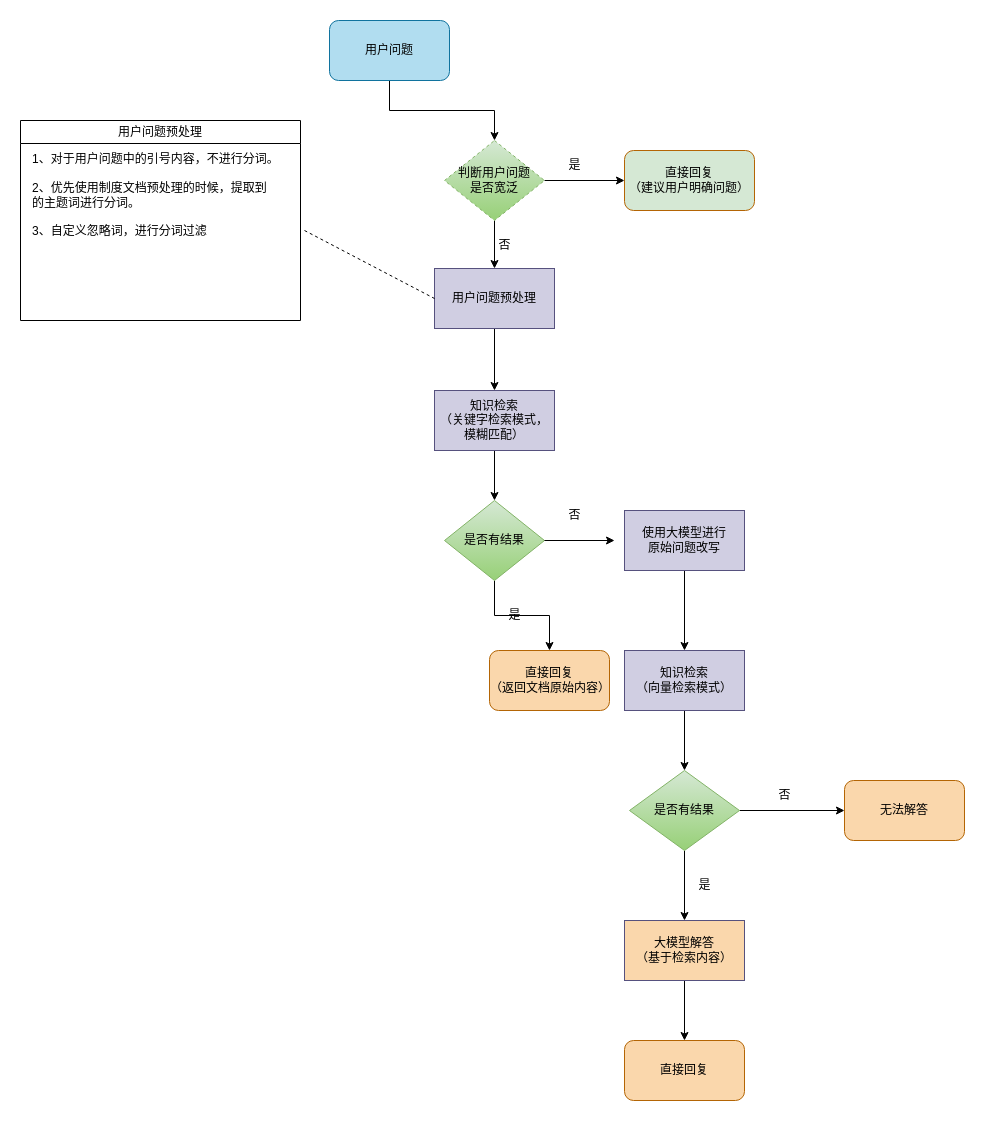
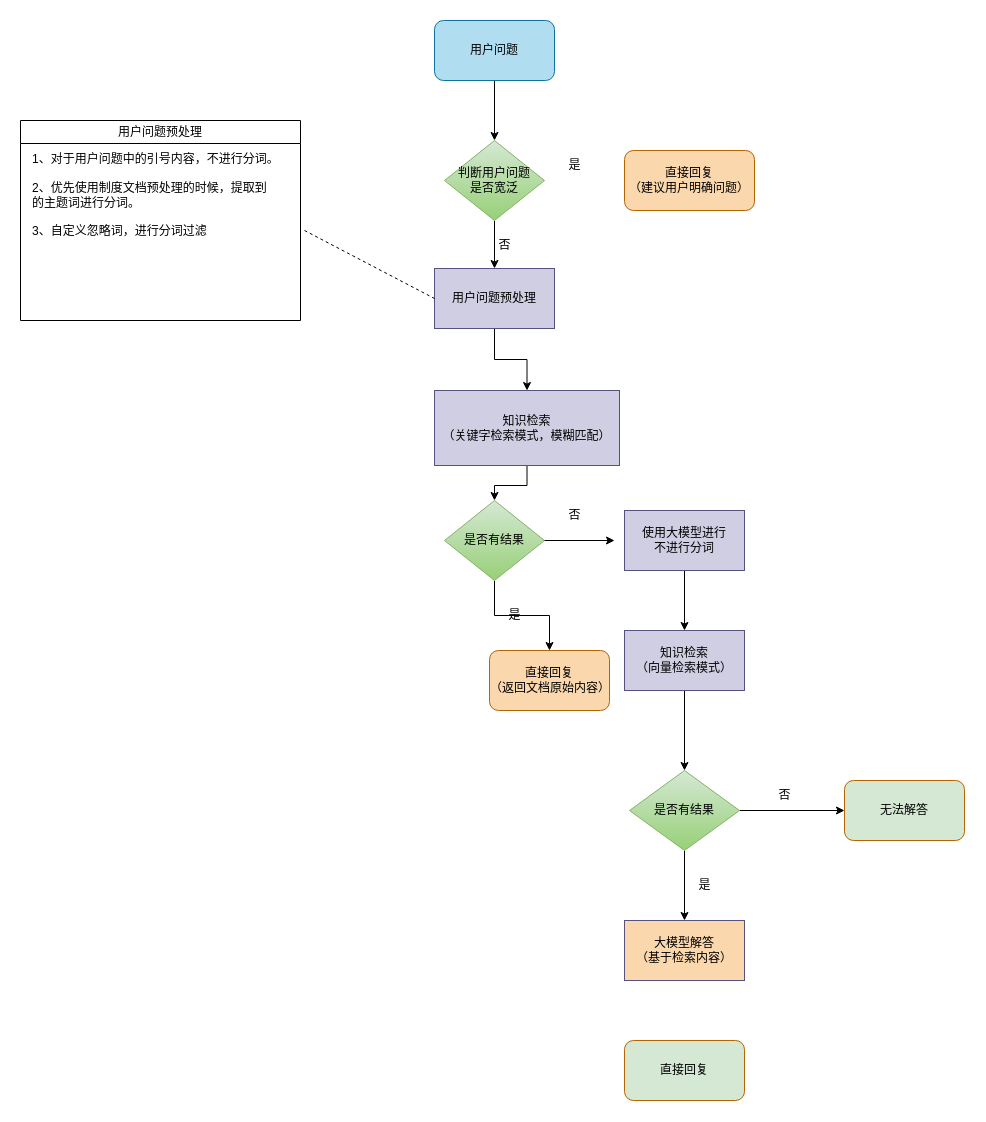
node "用户问题": moved (390, 51) -> (495, 51)
node "判断用户问题 是否宽泛": style dashed -> solid
edge "判断用户问题 是否宽泛" -> "直接回复 （建议用户明确问题）": removed
node "直接回复 （建议用户明确问题）": fillcolor #d5e8d4 -> #fad7ac
node "知识检索 （关键字检索模式，模糊匹配）": size 120x60 -> 185x75
node "使用大模型进行 原始问题改写": label "使用大模型进行 原始问题改写" -> "使用大模型进行 不进行分词"
node "知识检索 （向量检索模式）": moved (685, 681) -> (685, 661)
node "无法解答": fillcolor #fad7ac -> #d5e8d4
edge "大模型解答 （基于检索内容）" -> "直接回复": removed
node "直接回复": fillcolor #fad7ac -> #d5e8d4
